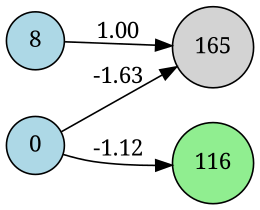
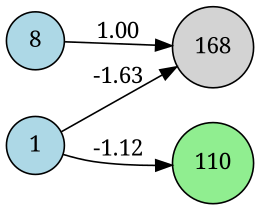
node "165": label "165" -> "168"
node "0": label "0" -> "1"
node "116": label "116" -> "110"
